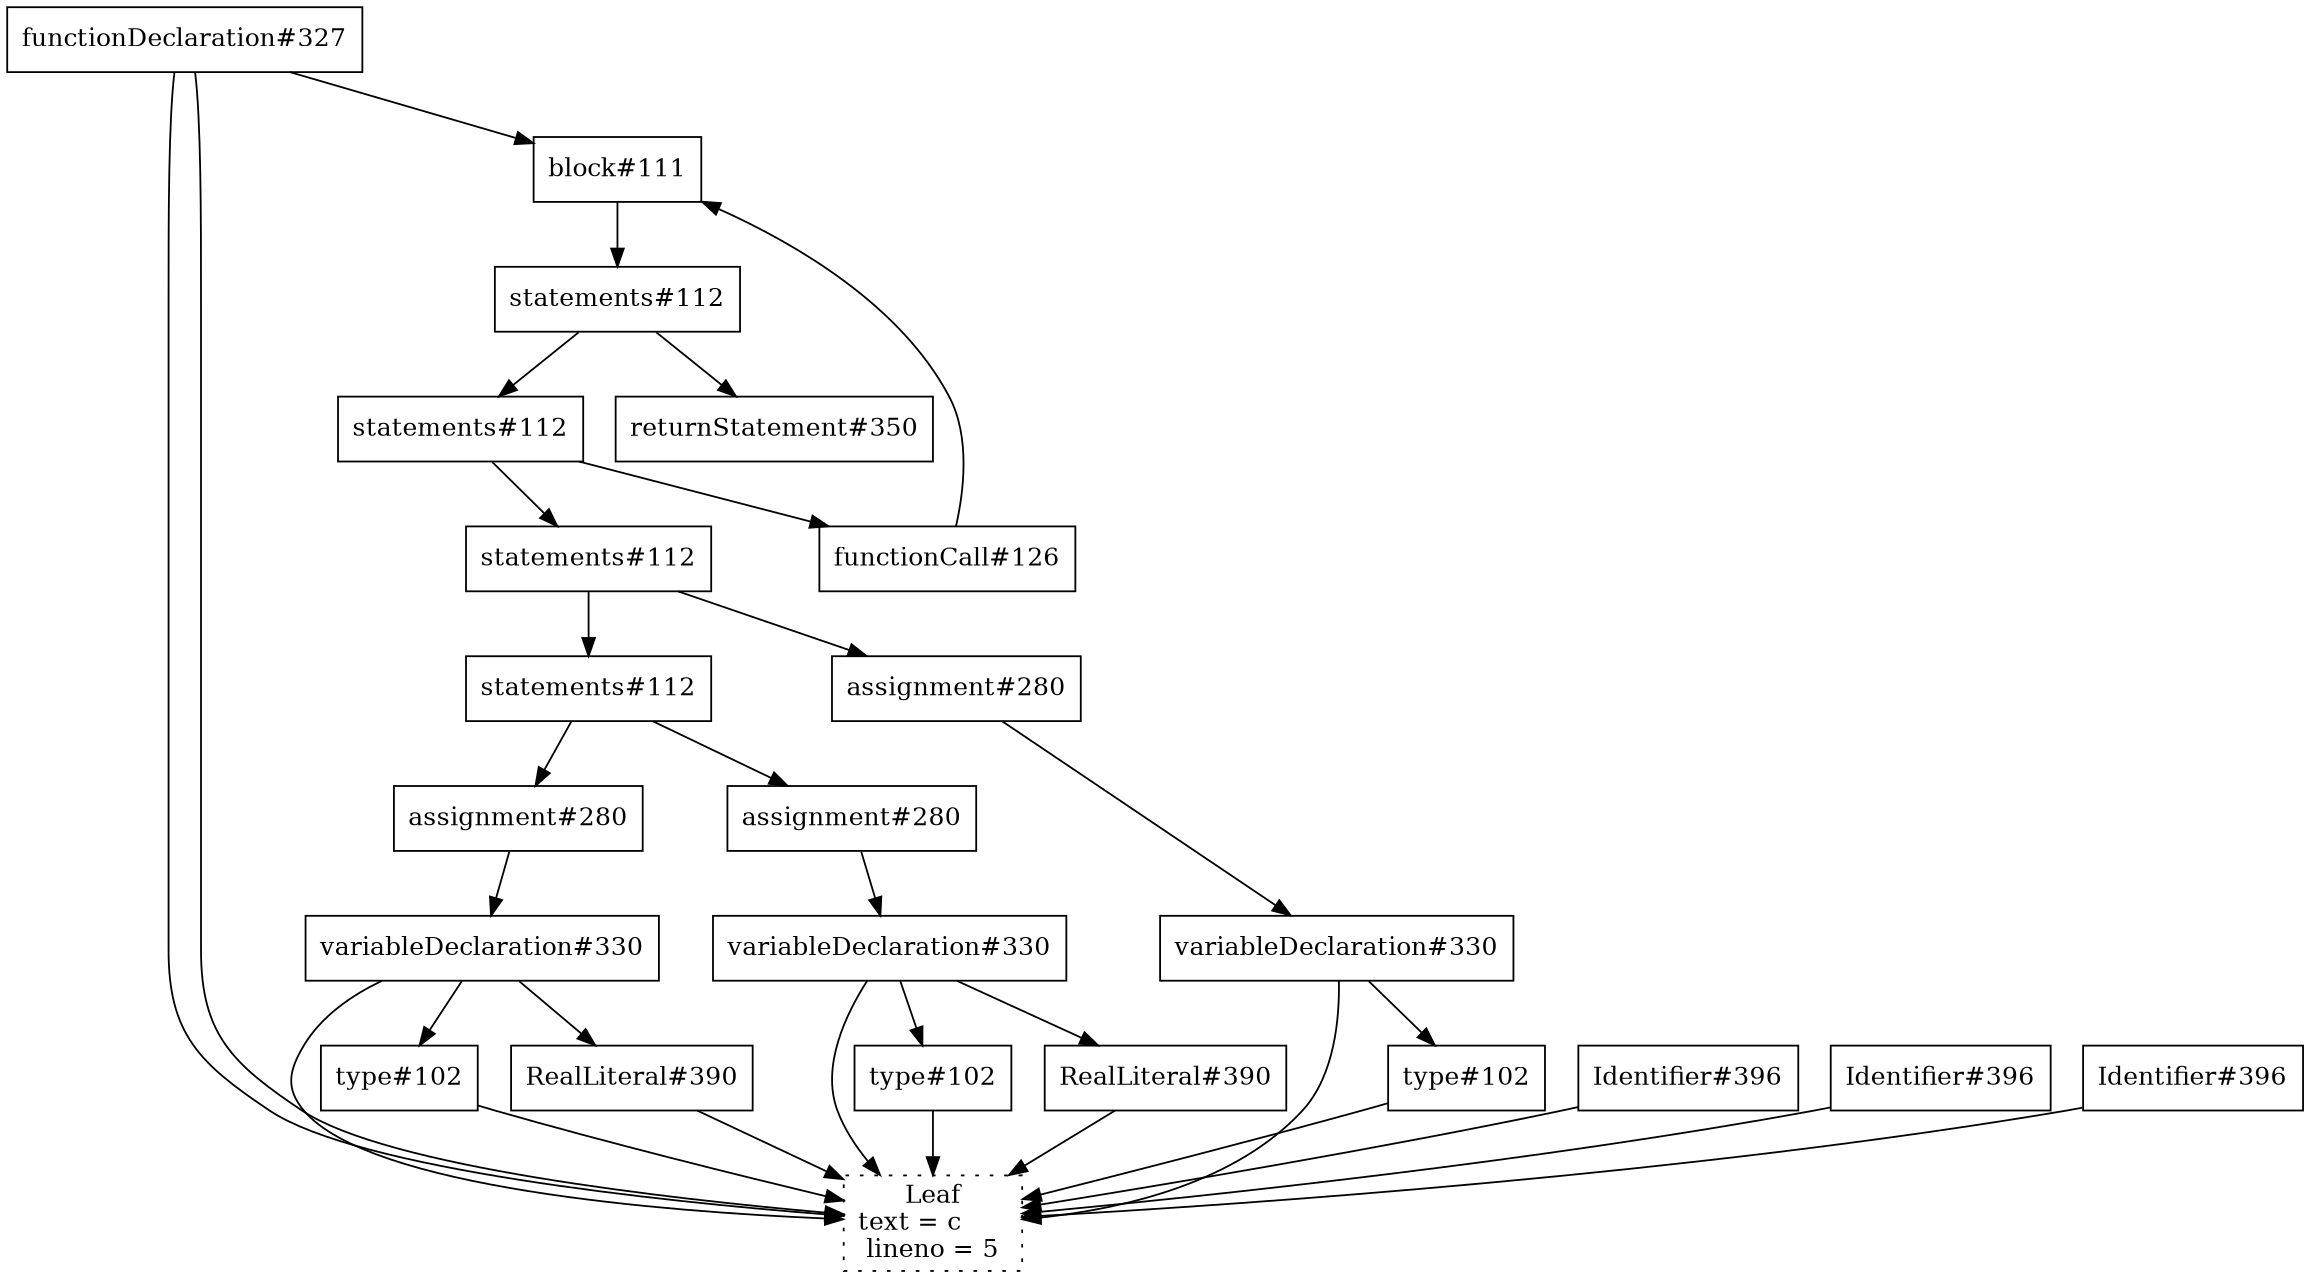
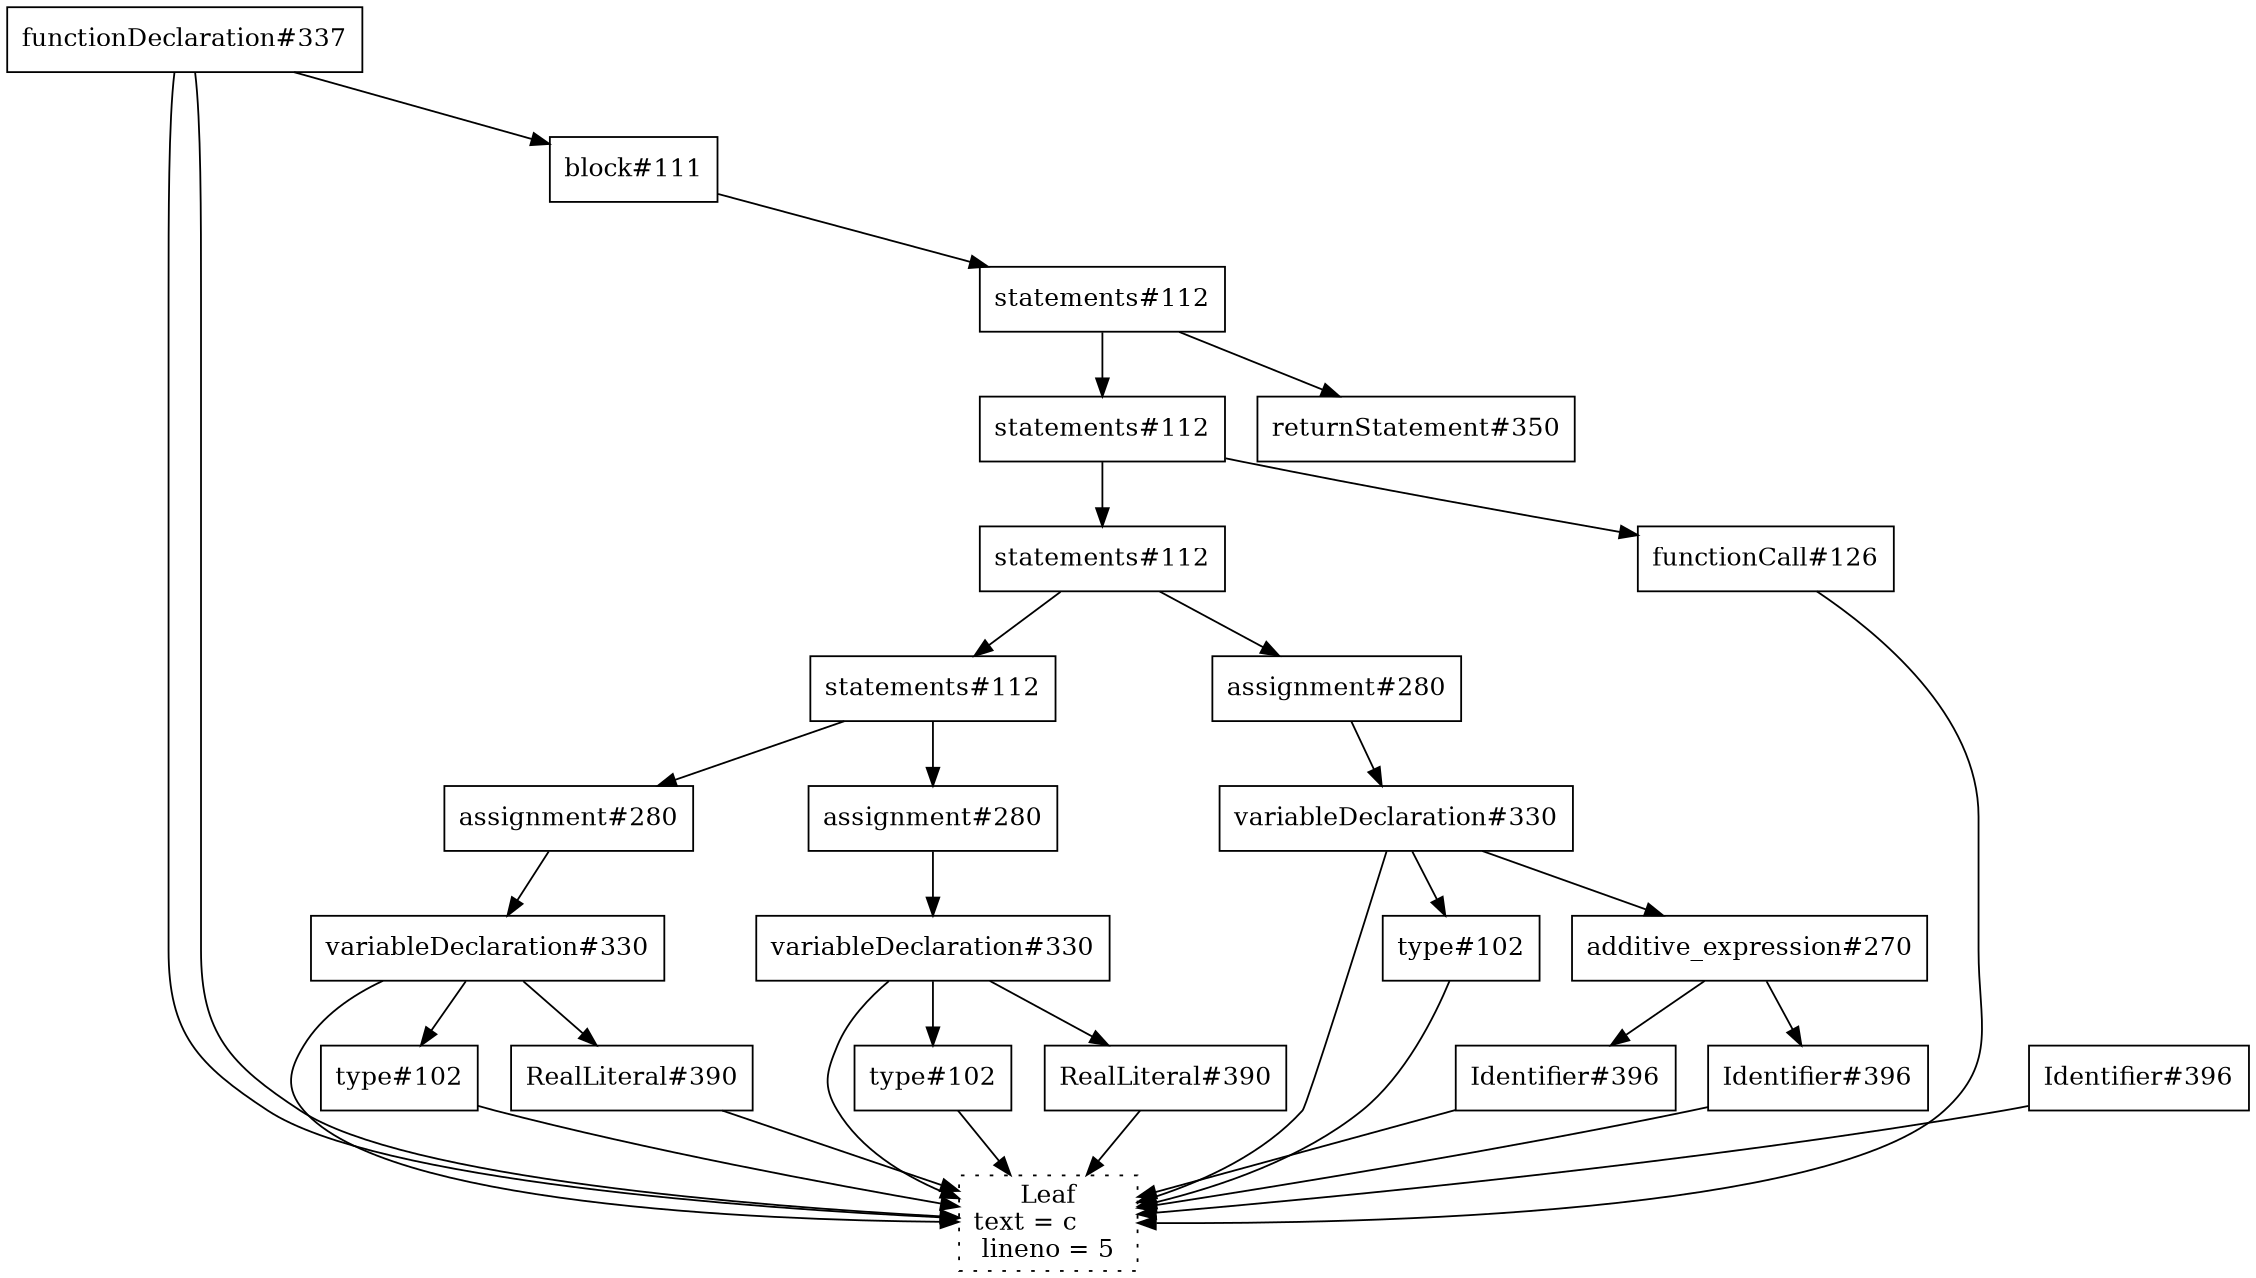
node "functionDeclaration#327": label "functionDeclaration#327" -> "functionDeclaration#337"
edge "functionCall#126" -> "block#111": now "functionCall#126" -> "Leaf text = c lineno = 5"
node "additive_expression#270": added
